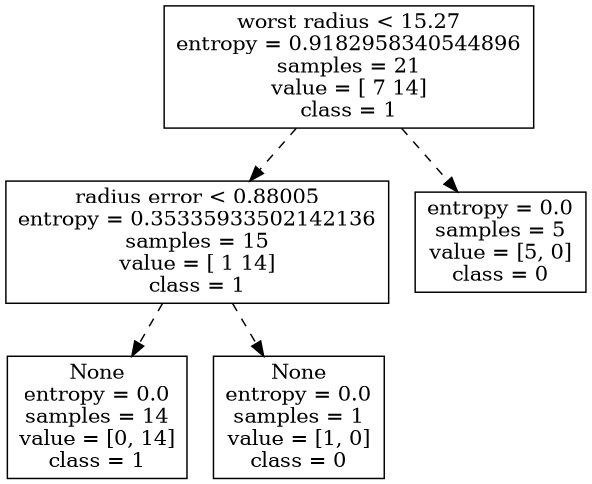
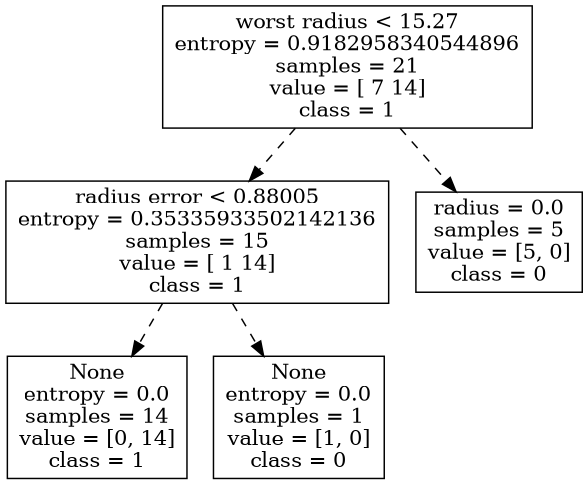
node "entropy = 0.0 samples = 5 value = [5, 0] class = 0": label "entropy = 0.0 samples = 5 value = [5, 0] class = 0" -> "radius = 0.0 samples = 5 value = [5, 0] class = 0"
